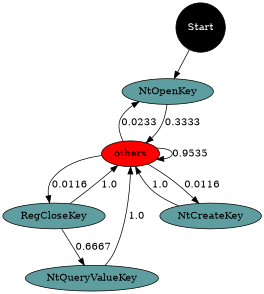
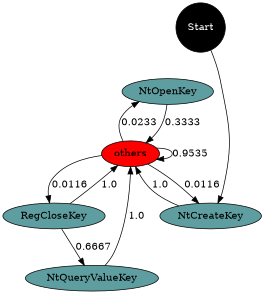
edge "Start" -> "NtOpenKey": now "Start" -> "NtCreateKey"
